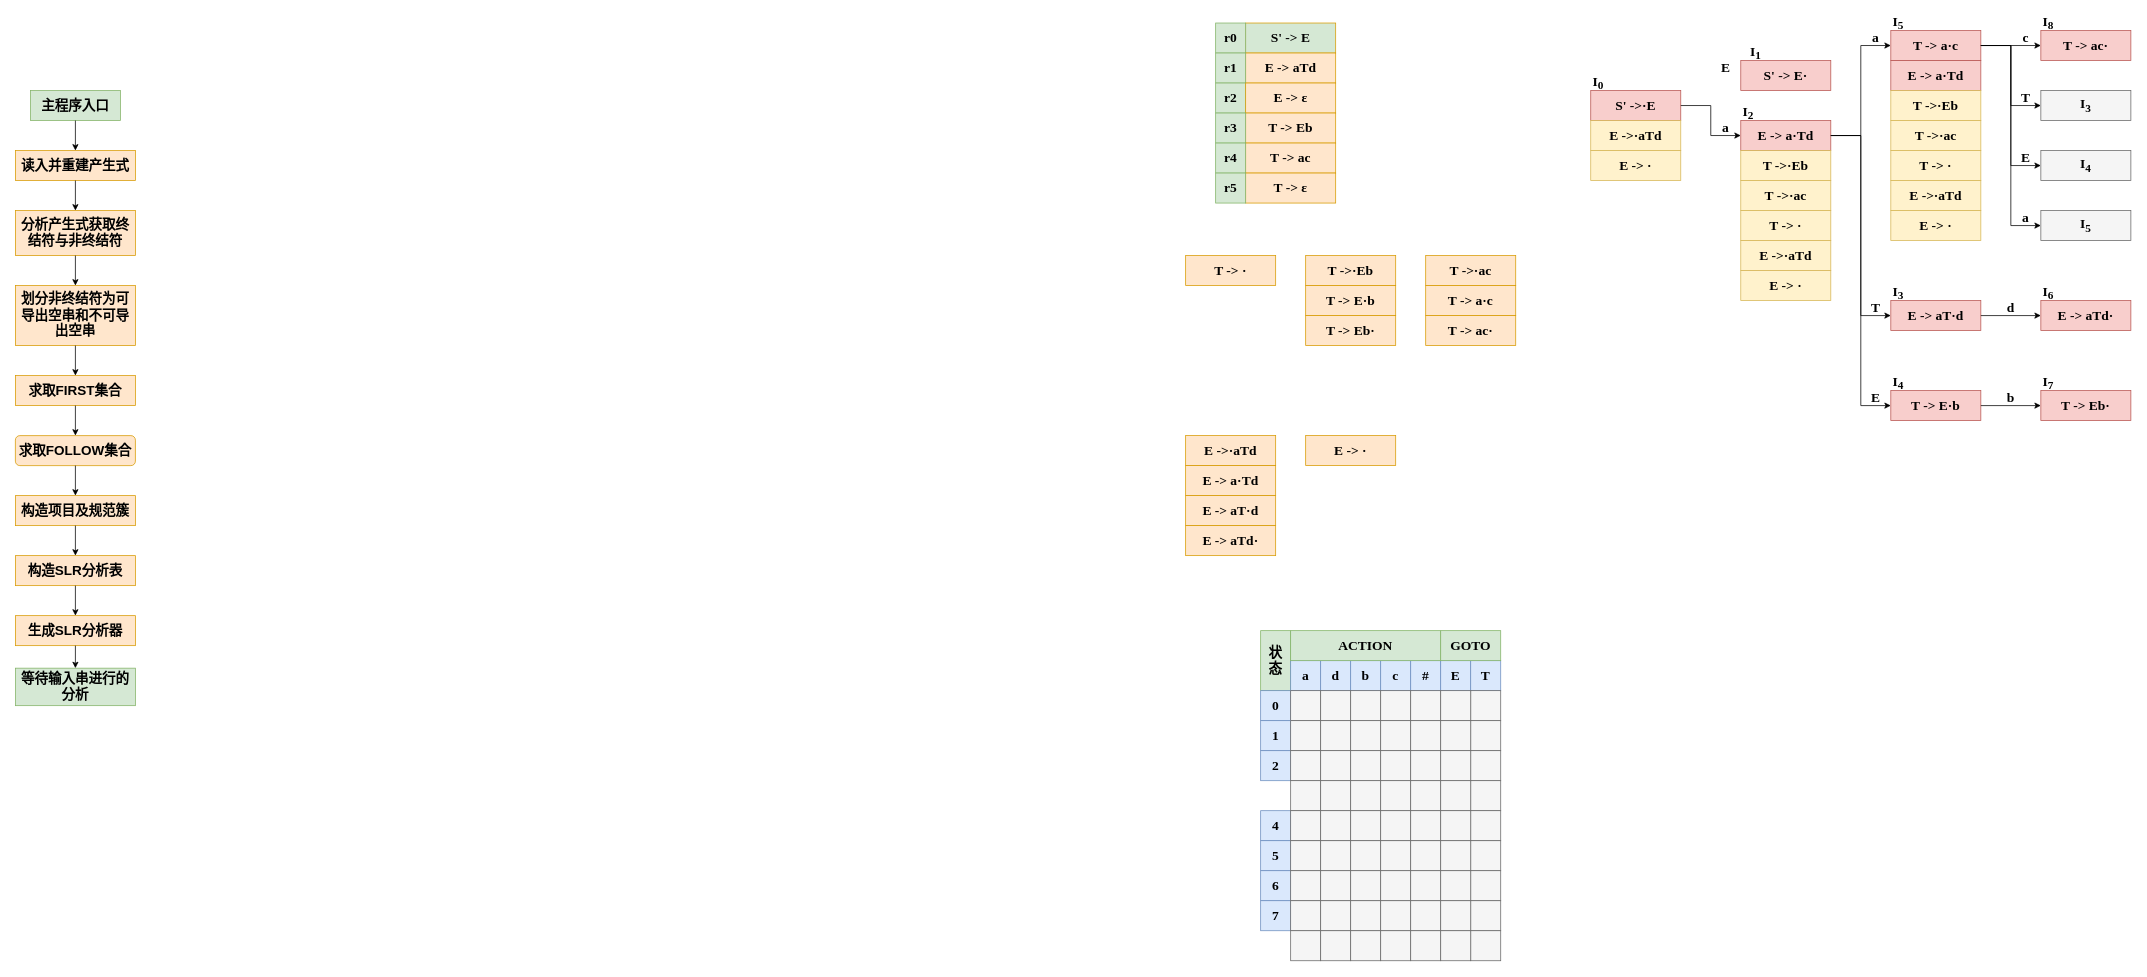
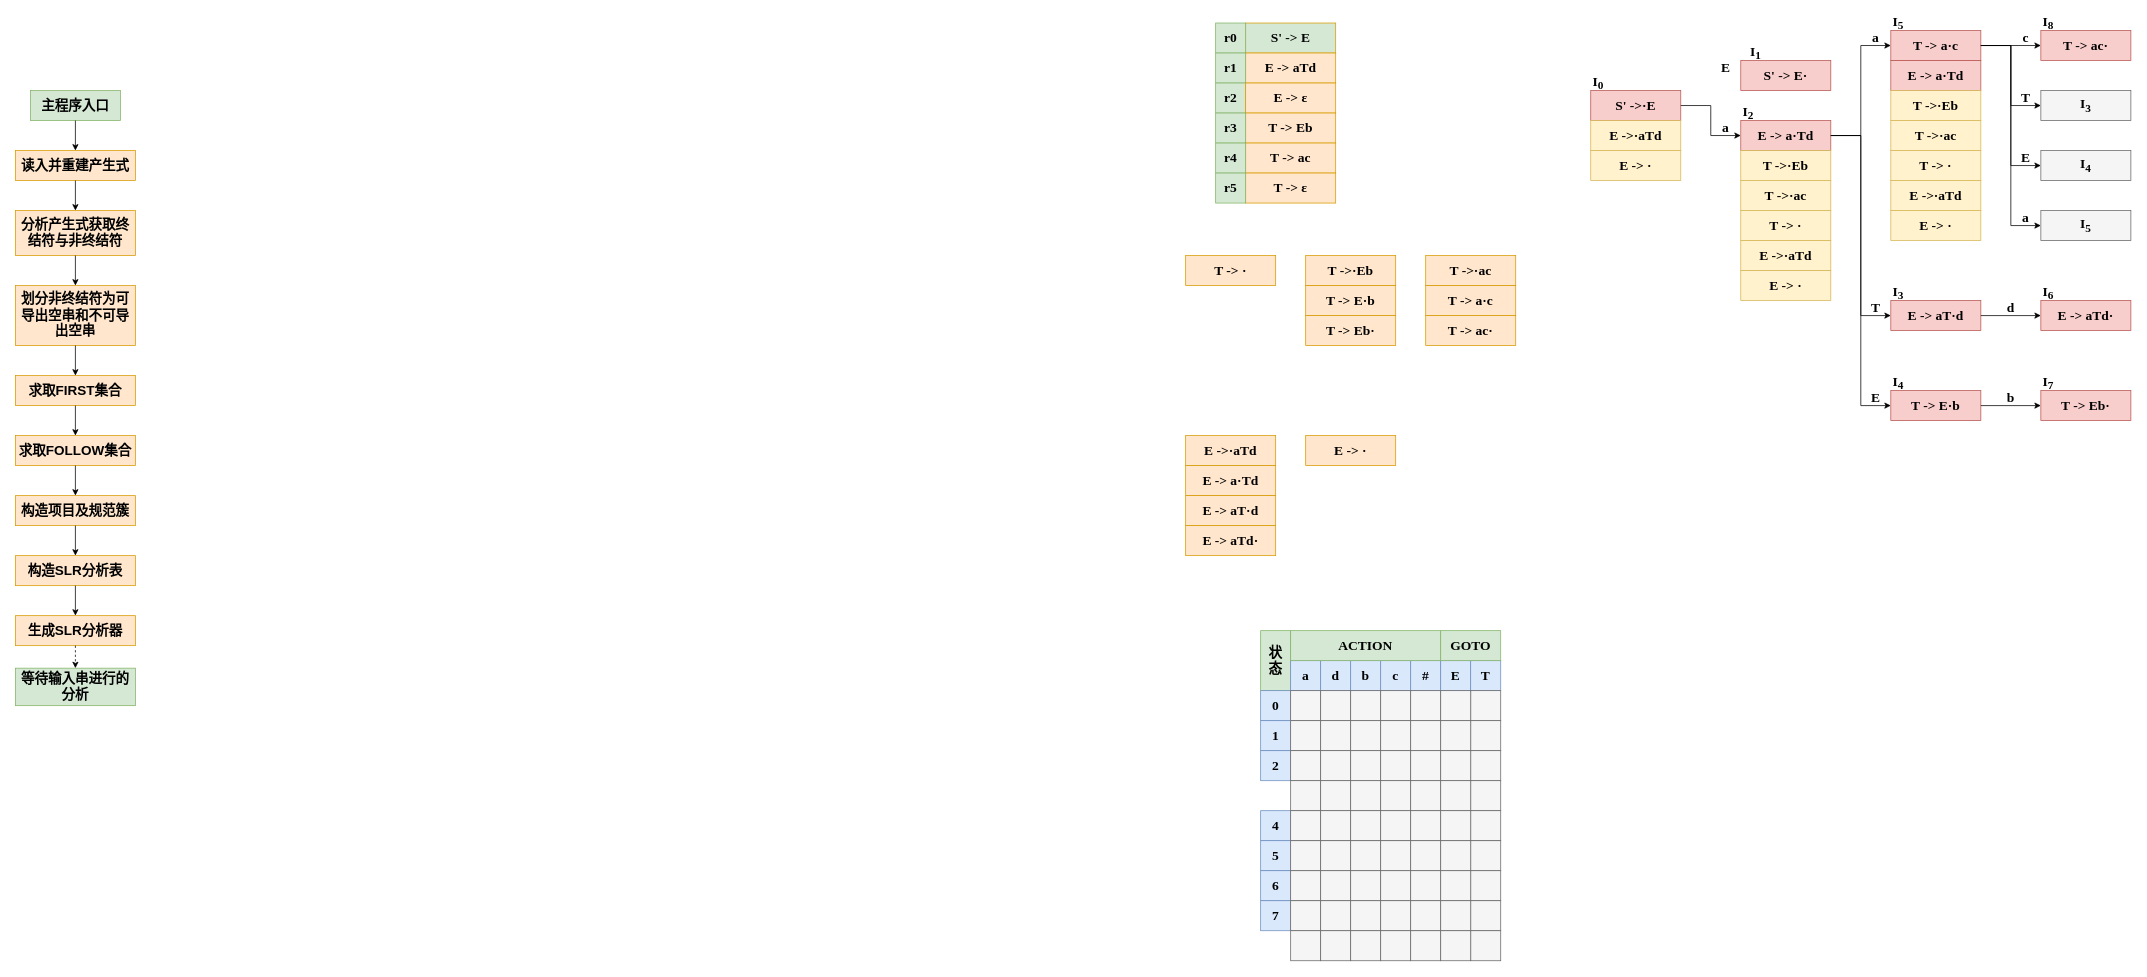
node "求取FOLLOW集合": shape rounded rectangle -> rectangle
edge "生成SLR分析器" -> "等待输入串进行的分析": style solid -> dashed
